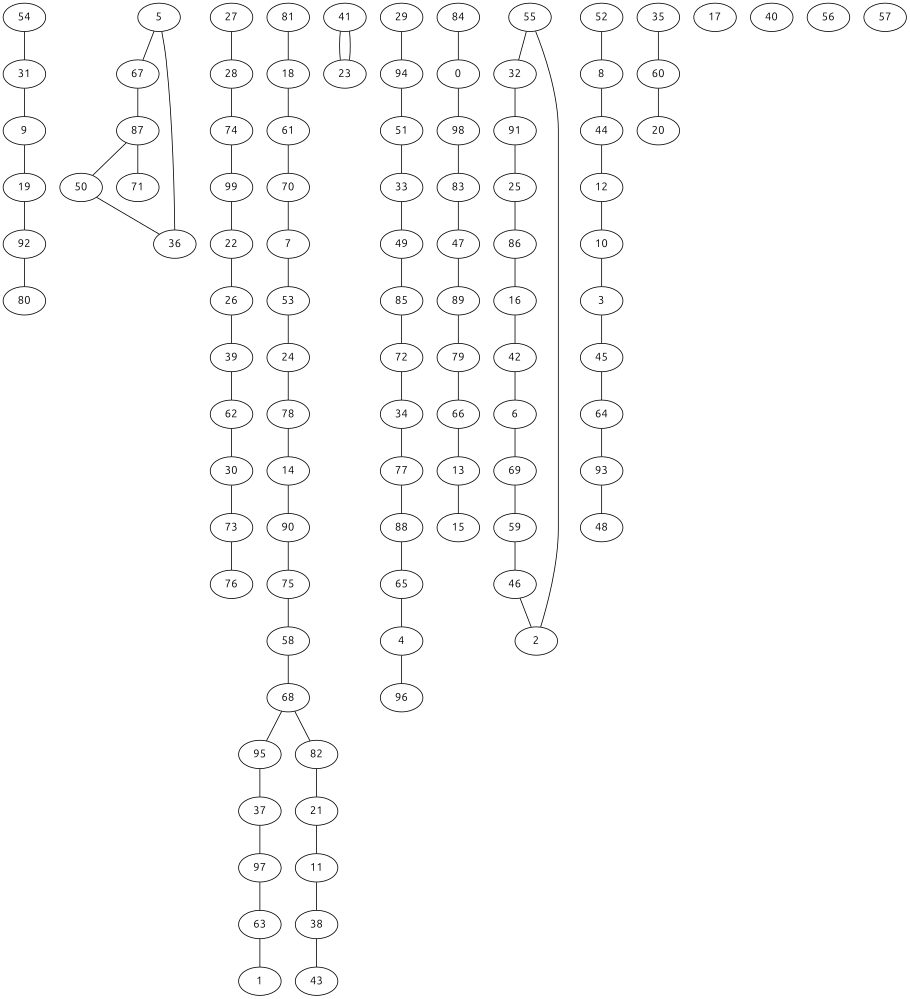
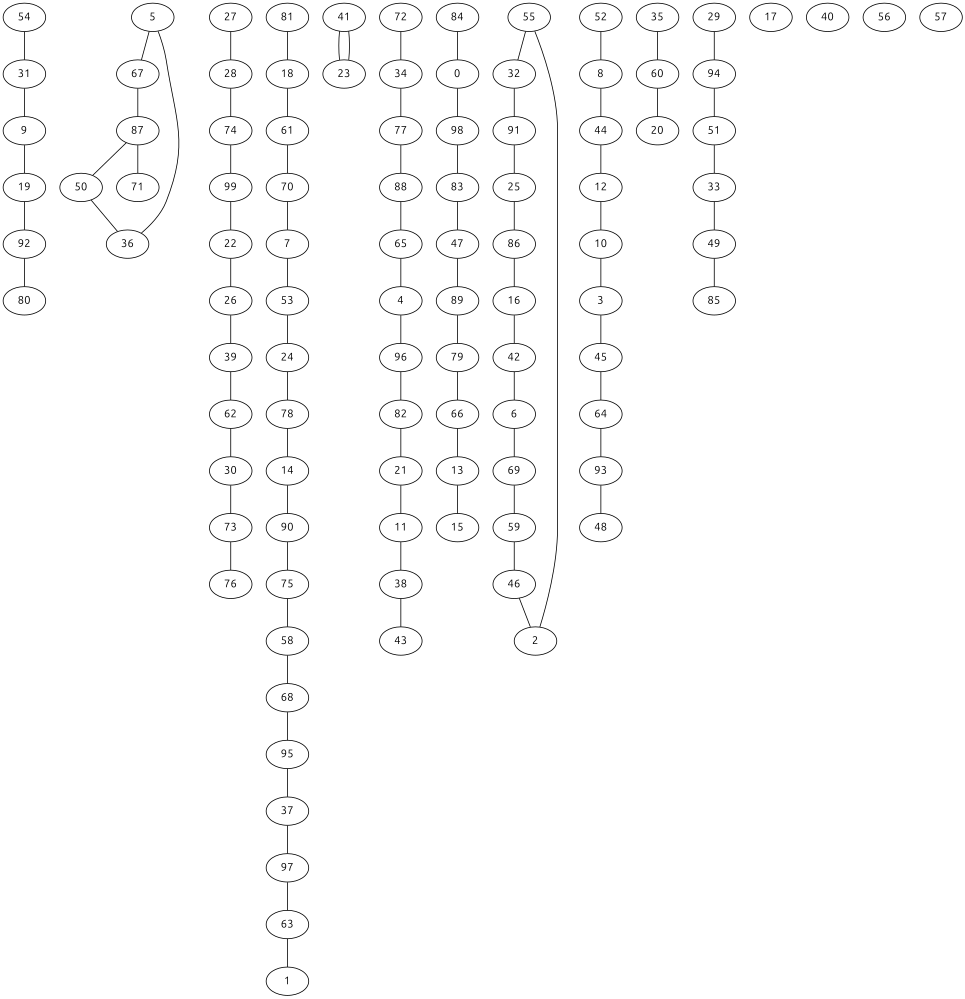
edge "85" -- "72": removed
edge "68" -- "82": now "96" -- "82"
